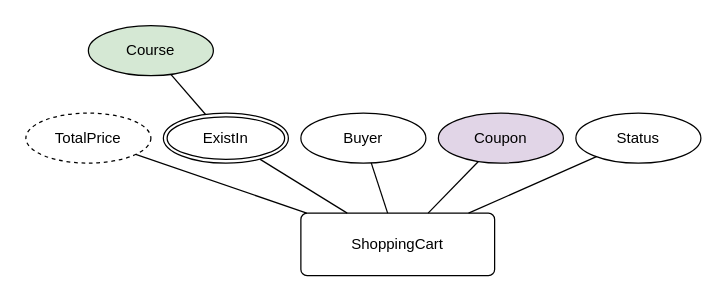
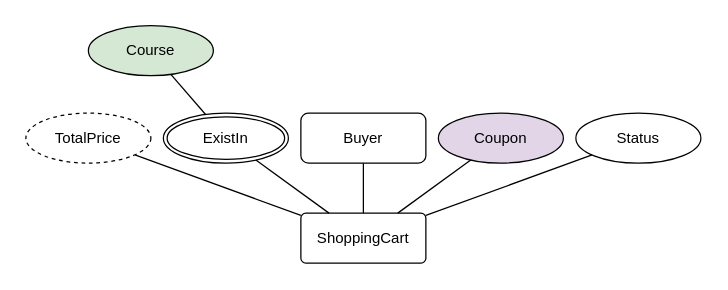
node "Buyer": shape ellipse -> rounded rectangle
node "ShoppingCart": size 194x63 -> 125x50
